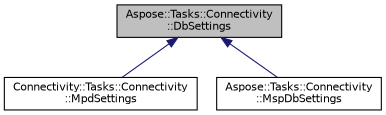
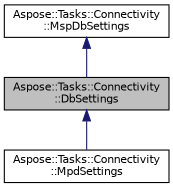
edge "Aspose::Tasks::Connectivity ::MspDbSettings" -> "Aspose::Tasks::Connectivity ::DbSettings": reversed
node "Connectivity::Tasks::Connectivity ::MpdSettings": label "Connectivity::Tasks::Connectivity ::MpdSettings" -> "Aspose::Tasks::Connectivity ::MpdSettings"
